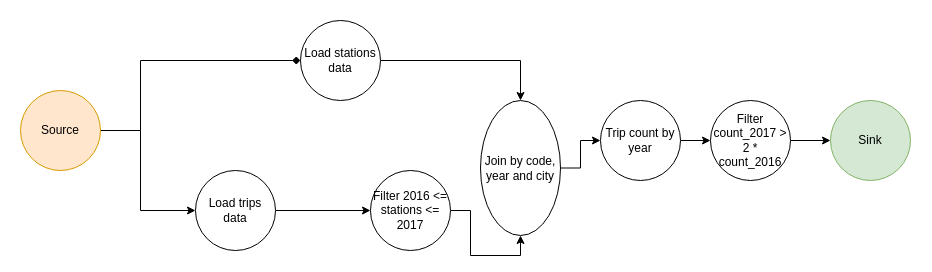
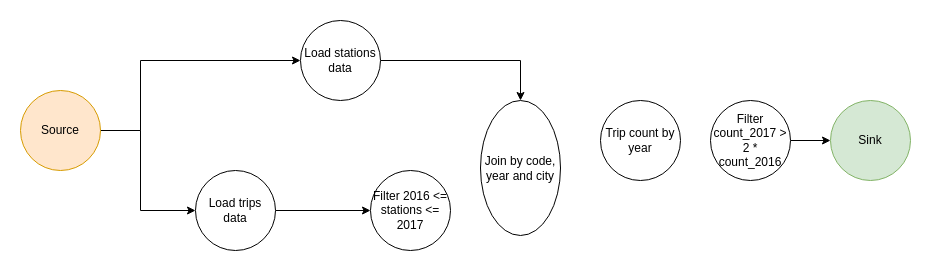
edge "Source" -> "Load stations data": arrowhead diamond -> classic
edge "Trip count by year" -> "Filter count_2017 > 2 * count_2016": removed
edge "Join by code, year and city" -> "Trip count by year": removed
edge "Filter 2016 <= stations <= 2017" -> "Join by code, year and city": removed
